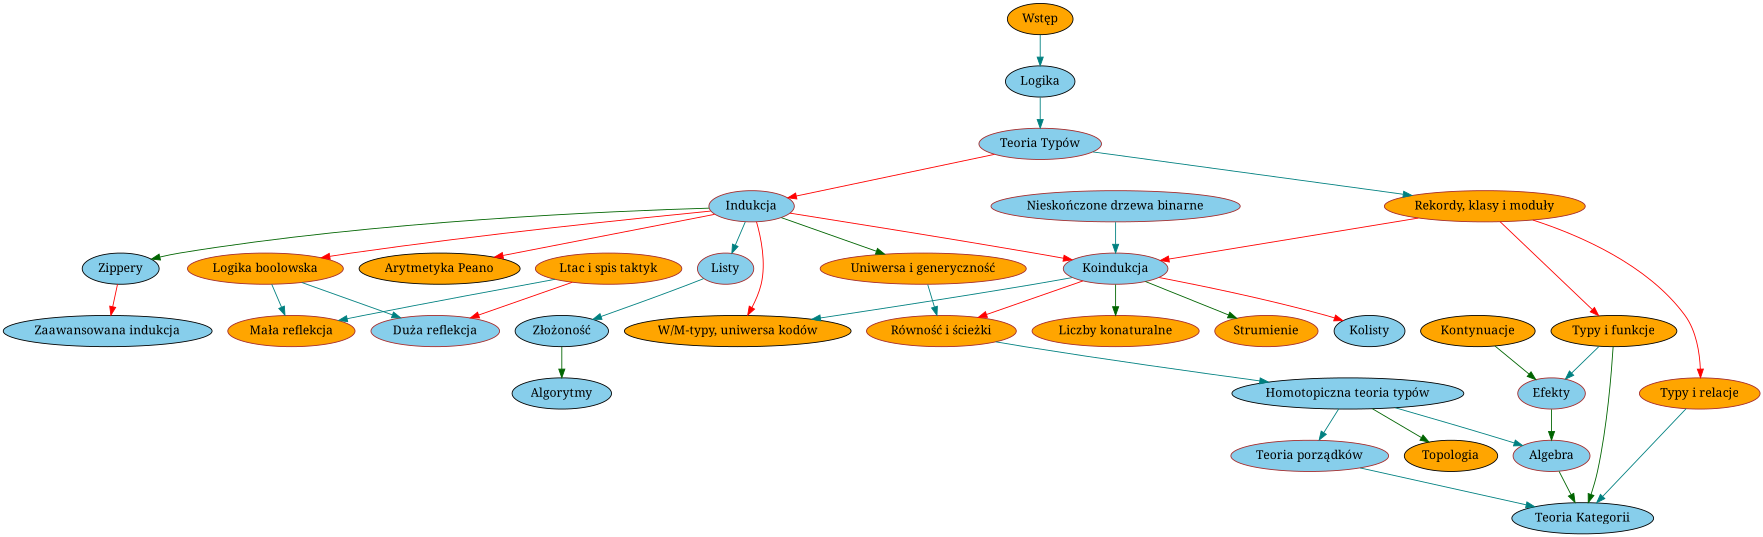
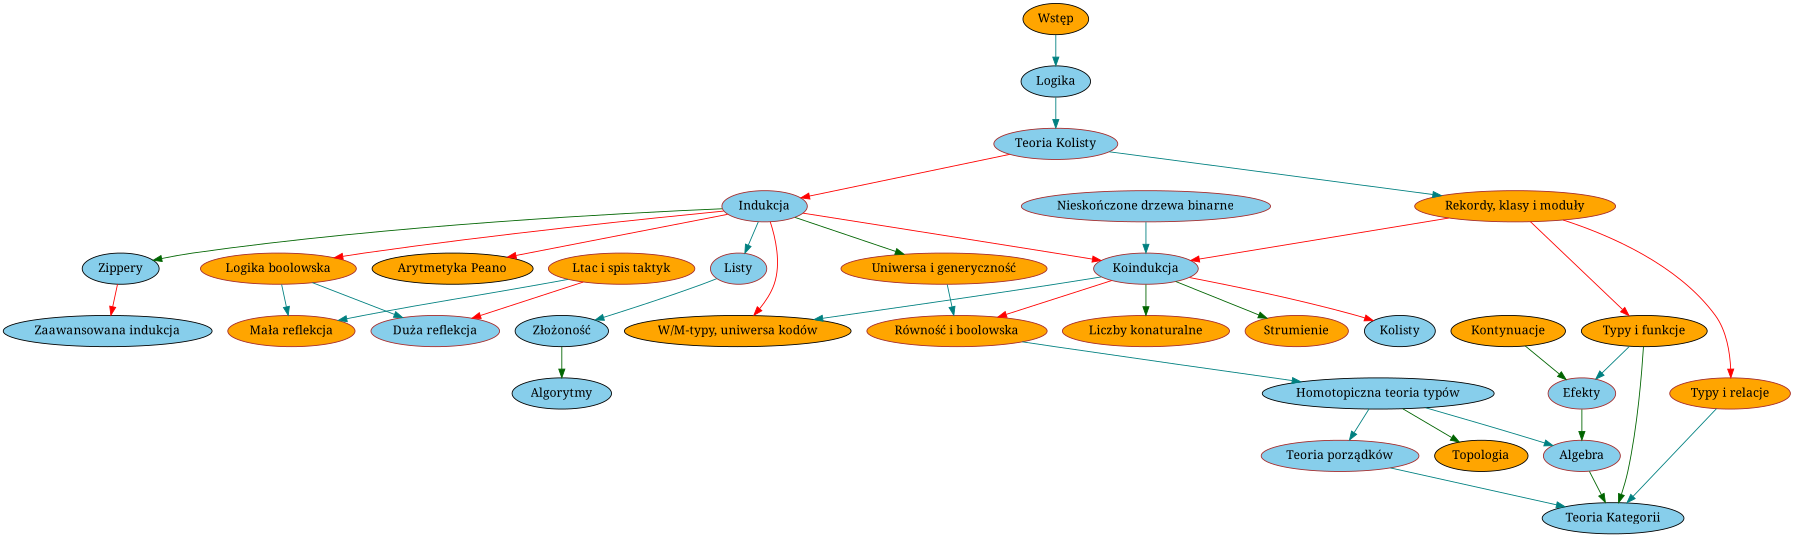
node "Teoria Typów": label "Teoria Typów" -> "Teoria Kolisty"
node "Równość i ścieżki": label "Równość i ścieżki" -> "Równość i boolowska"
